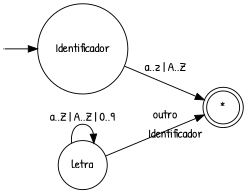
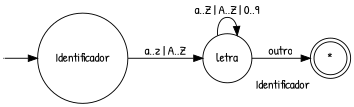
edge "Identificador" -> "* Identificador": now "Identificador" -> "letra"
